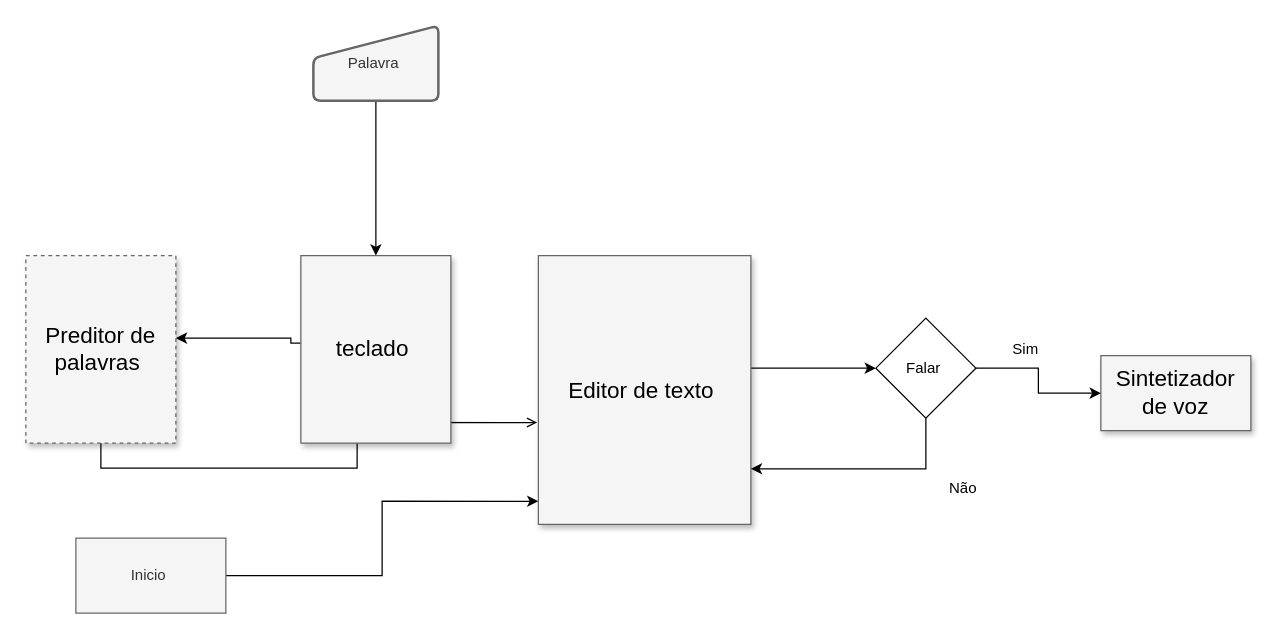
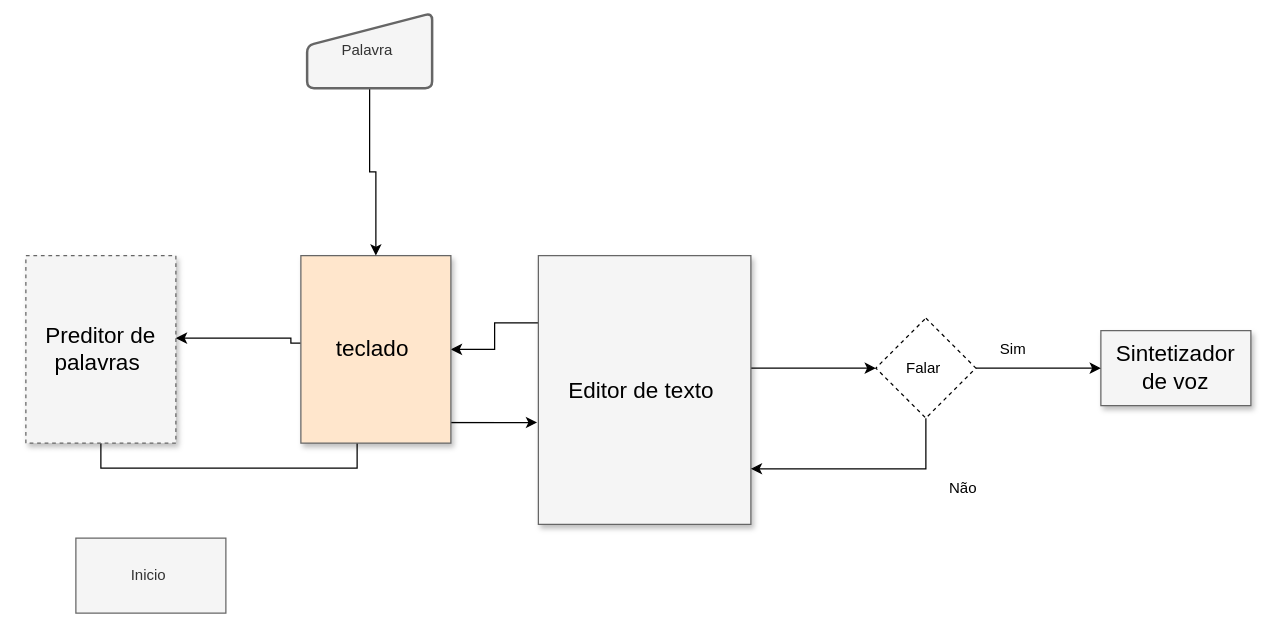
node "Palavra": moved (376, 63) -> (369, 51)
edge "Editor de texto" -> "teclado": added
node "teclado": fillcolor #f5f5f5 -> #ffe6cc
node "Sim": moved (1026, 349) -> (1013, 349)
node "Falar": style solid -> dashed
node "Sintetizador de voz": moved (1176, 393) -> (1176, 368)
edge "Preditor de palavras" -> "Editor de texto": arrowhead open -> classic
edge "Inicio" -> "Editor de texto": removed
